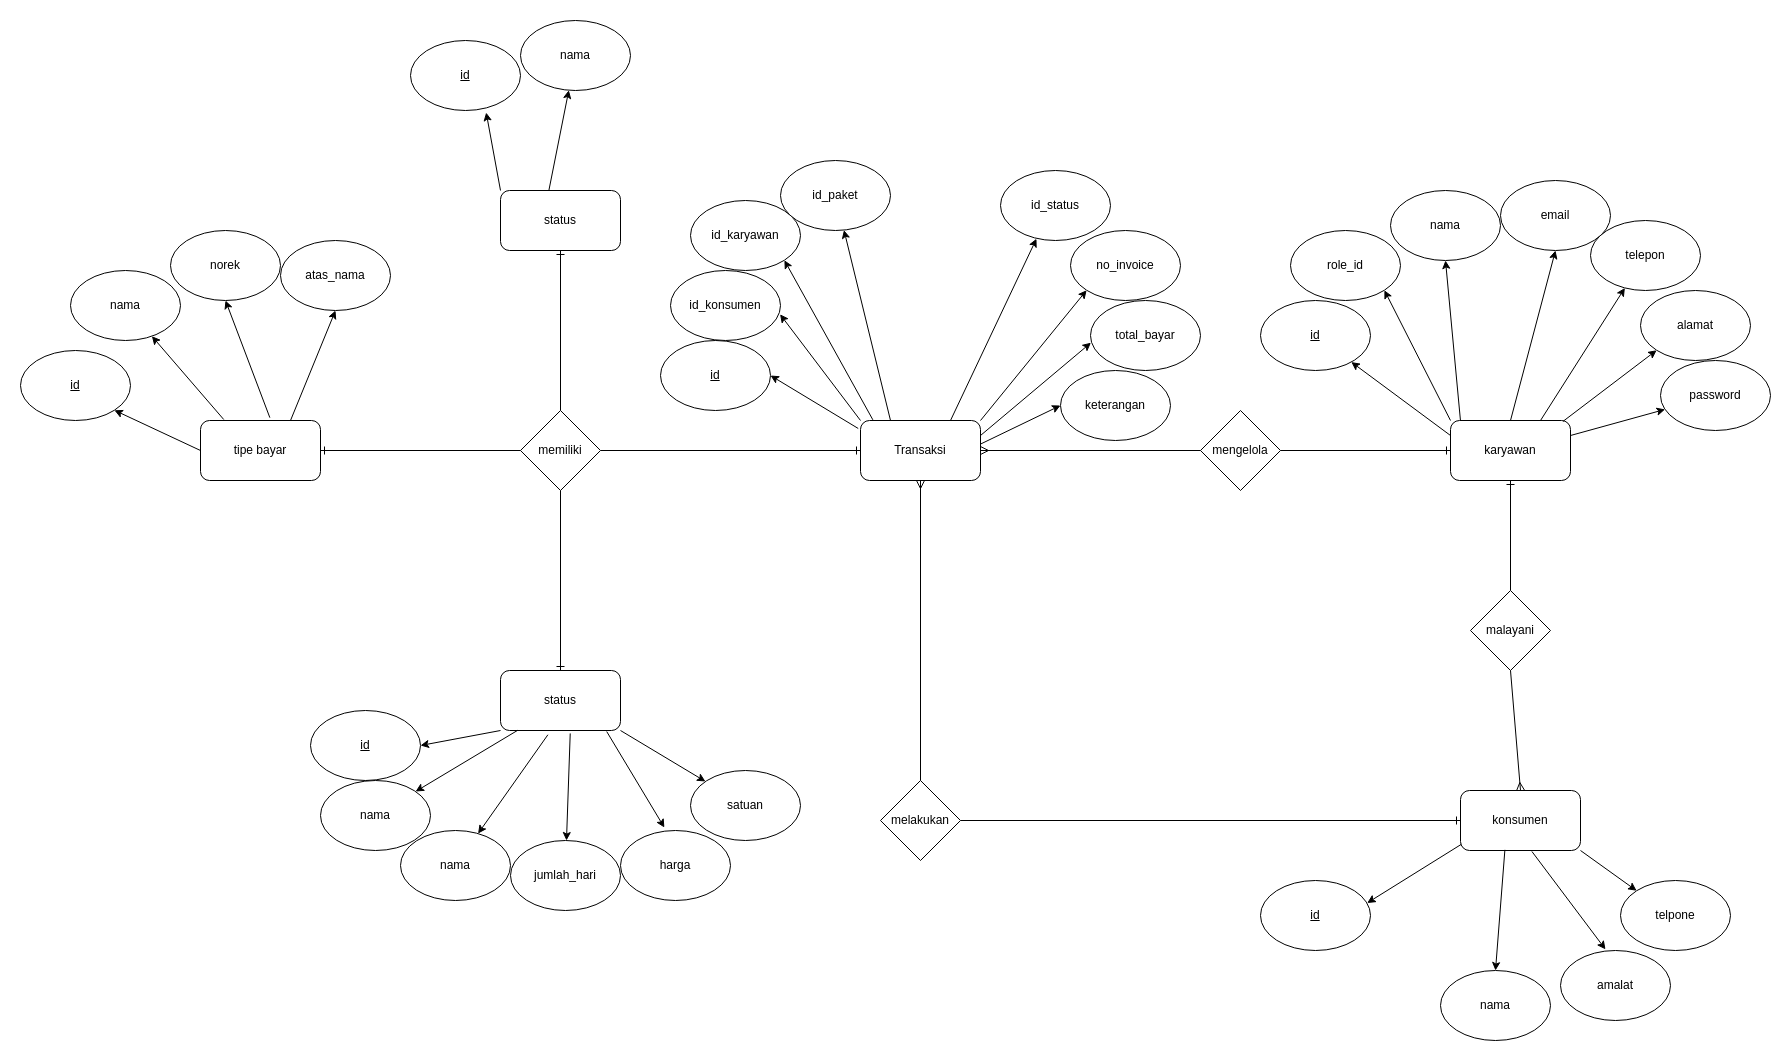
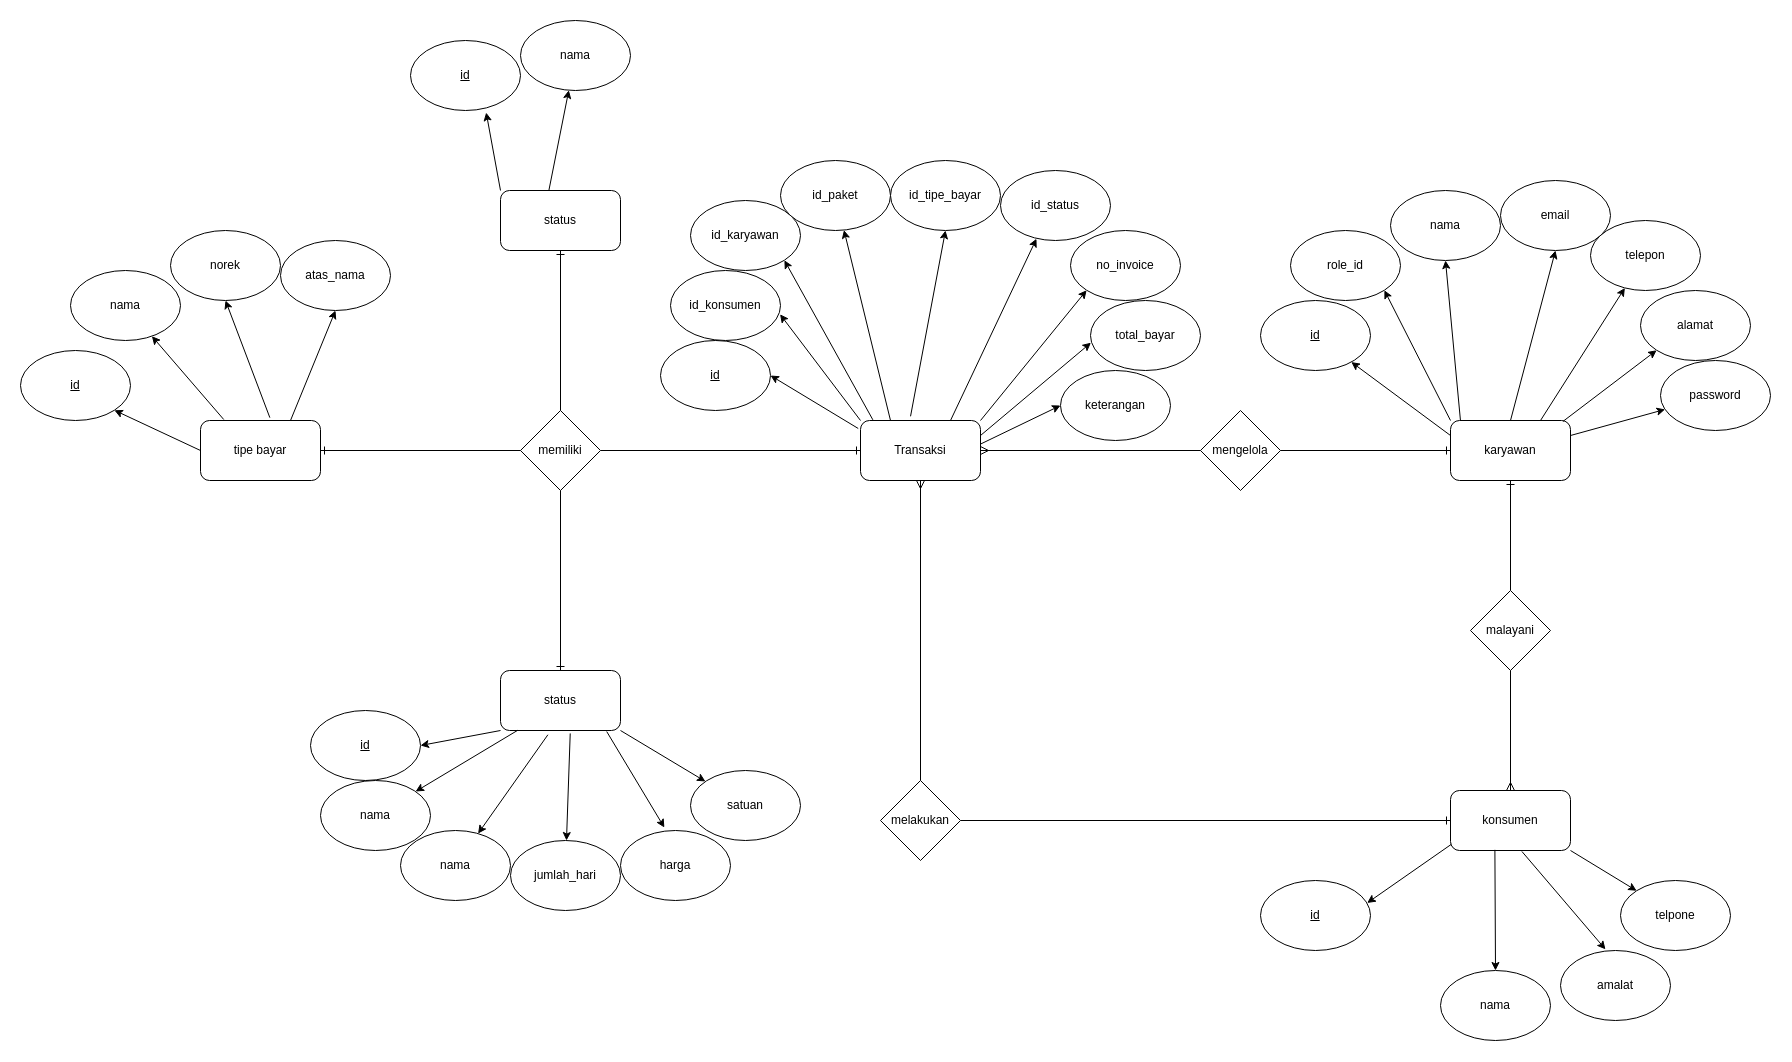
node "id_tipe_bayar": added
edge "Transaksi" -> "id_tipe_bayar": added
node "konsumen": moved (1521, 821) -> (1511, 821)
